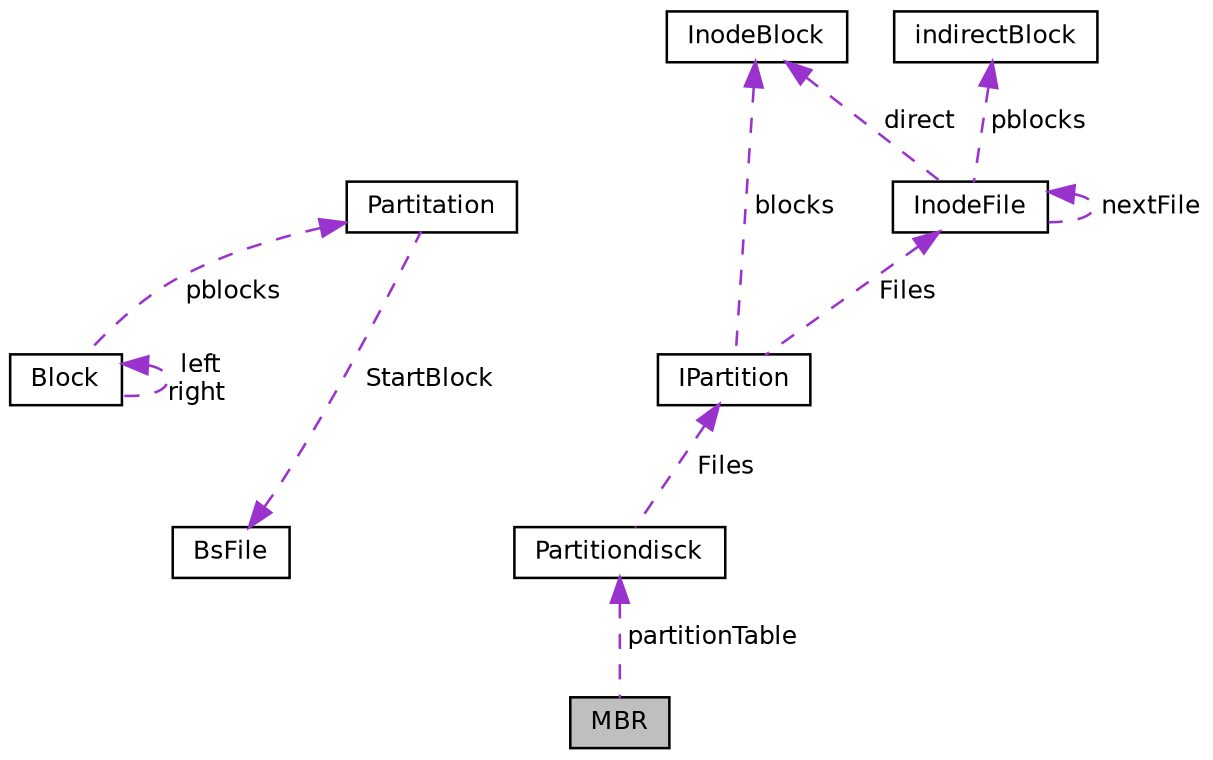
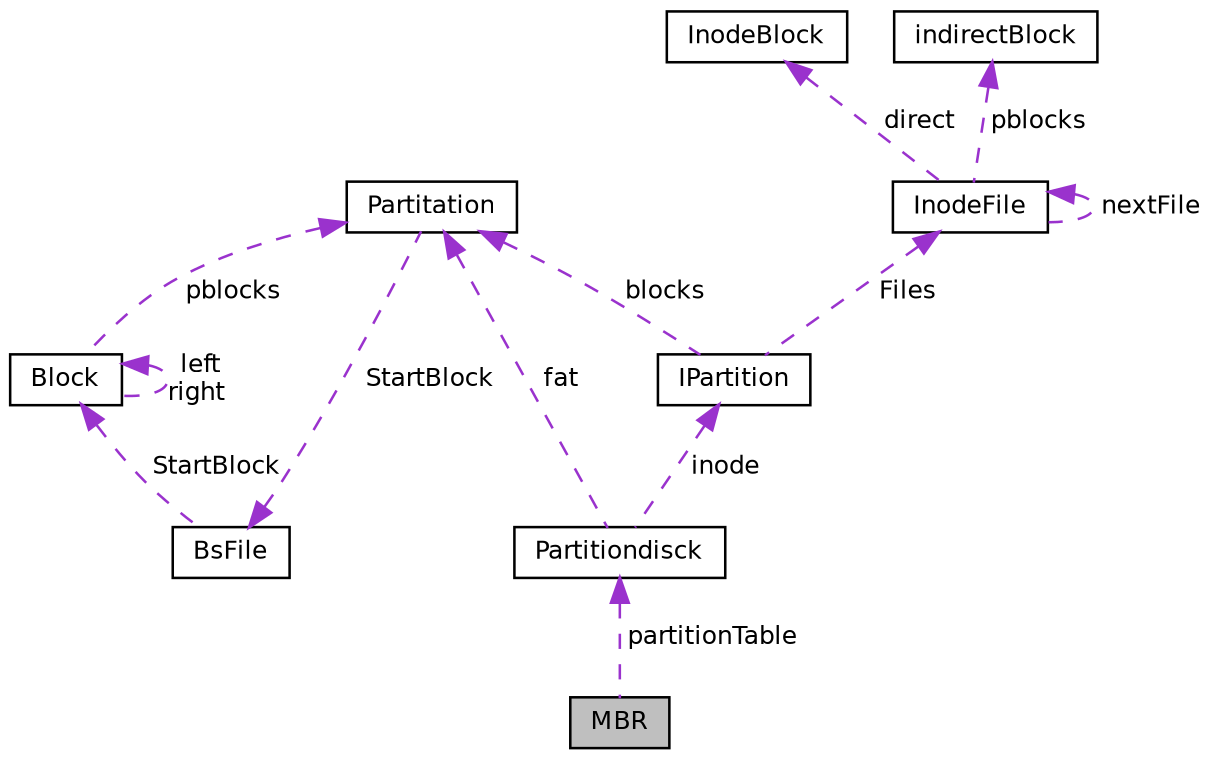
edge "IPartition" -> "InodeBlock": now "IPartition" -> "Partitation"
edge "Partitiondisck" -> "Partitation": added, label "fat"
edge "Partitiondisck" -> "IPartition": label " Files" -> " inode"
edge "BsFile" -> "Block": added, label "StartBlock"
